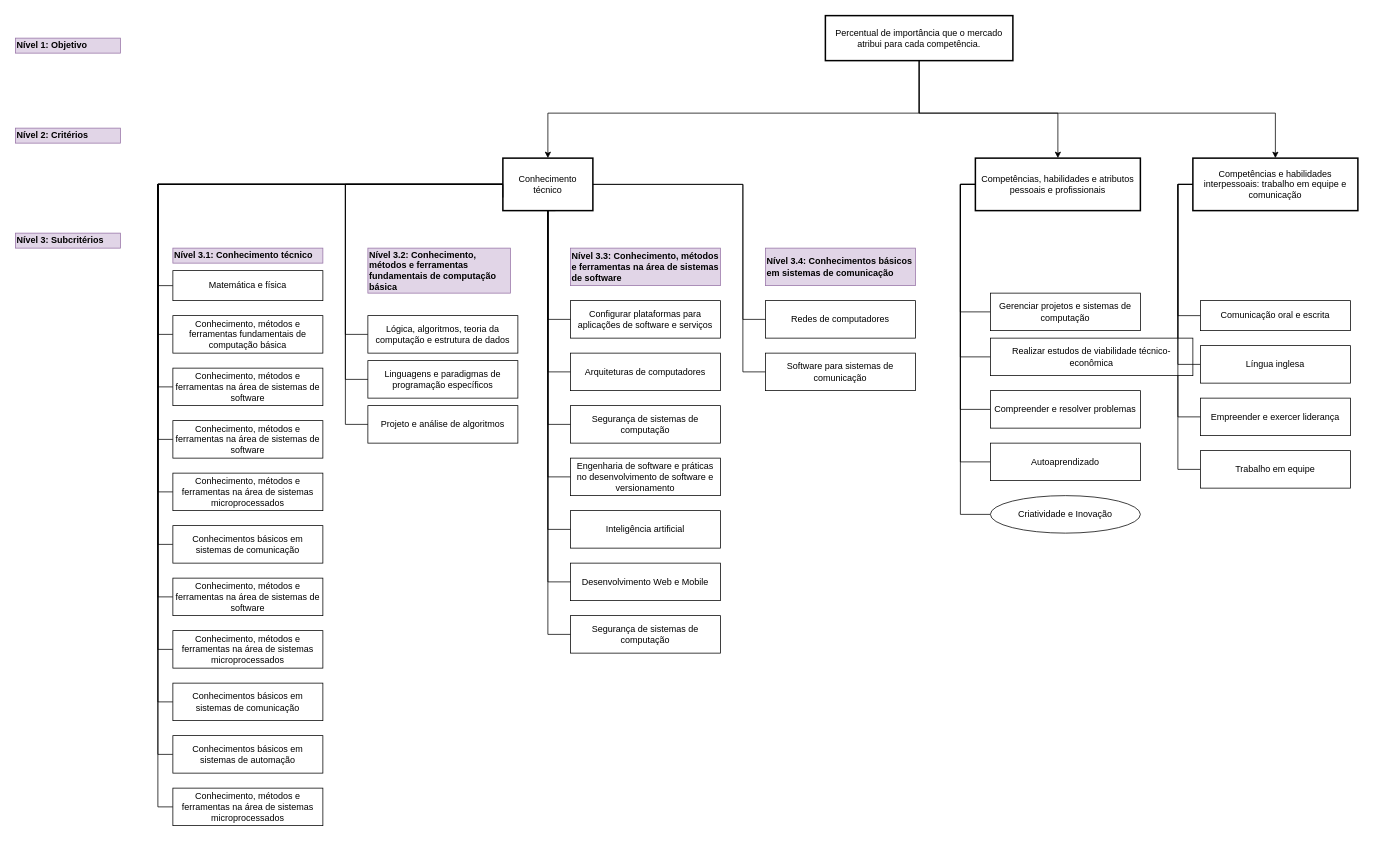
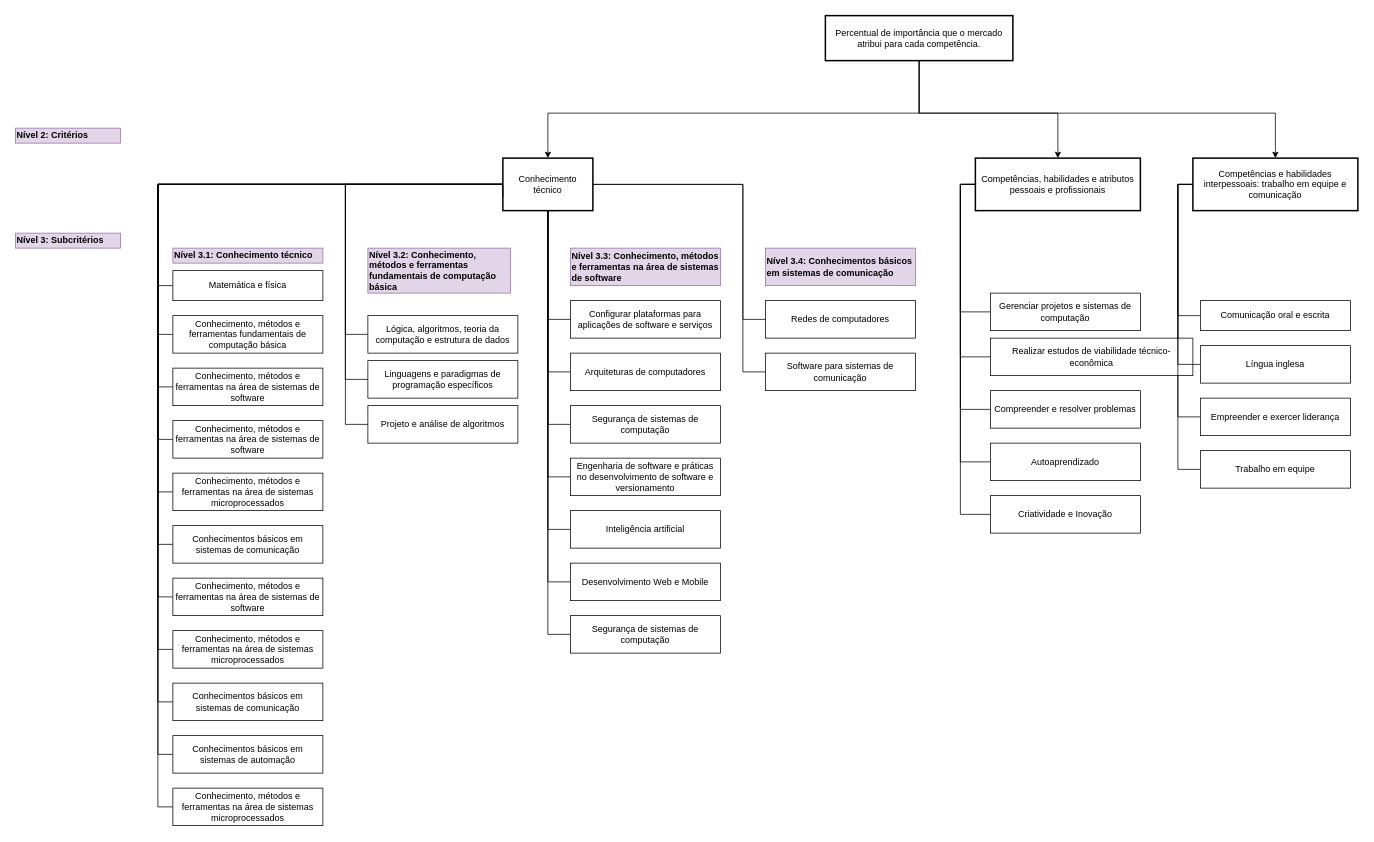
node "Nível 1: Objetivo": removed
node "Criatividade e Inovação": shape ellipse -> rectangle
